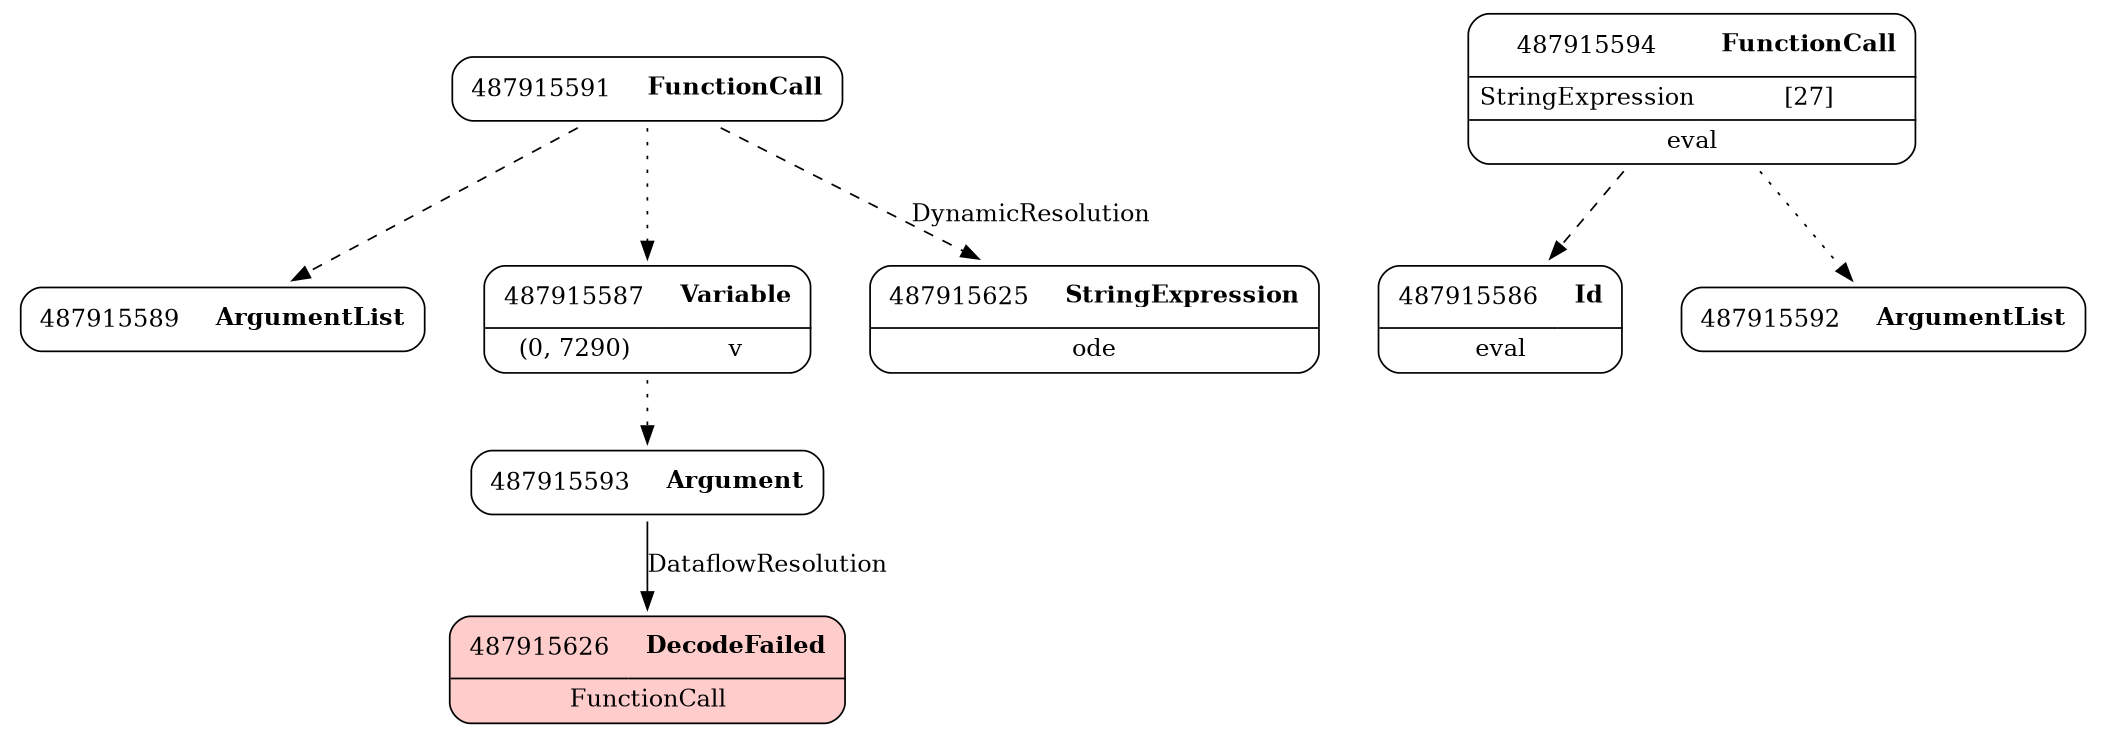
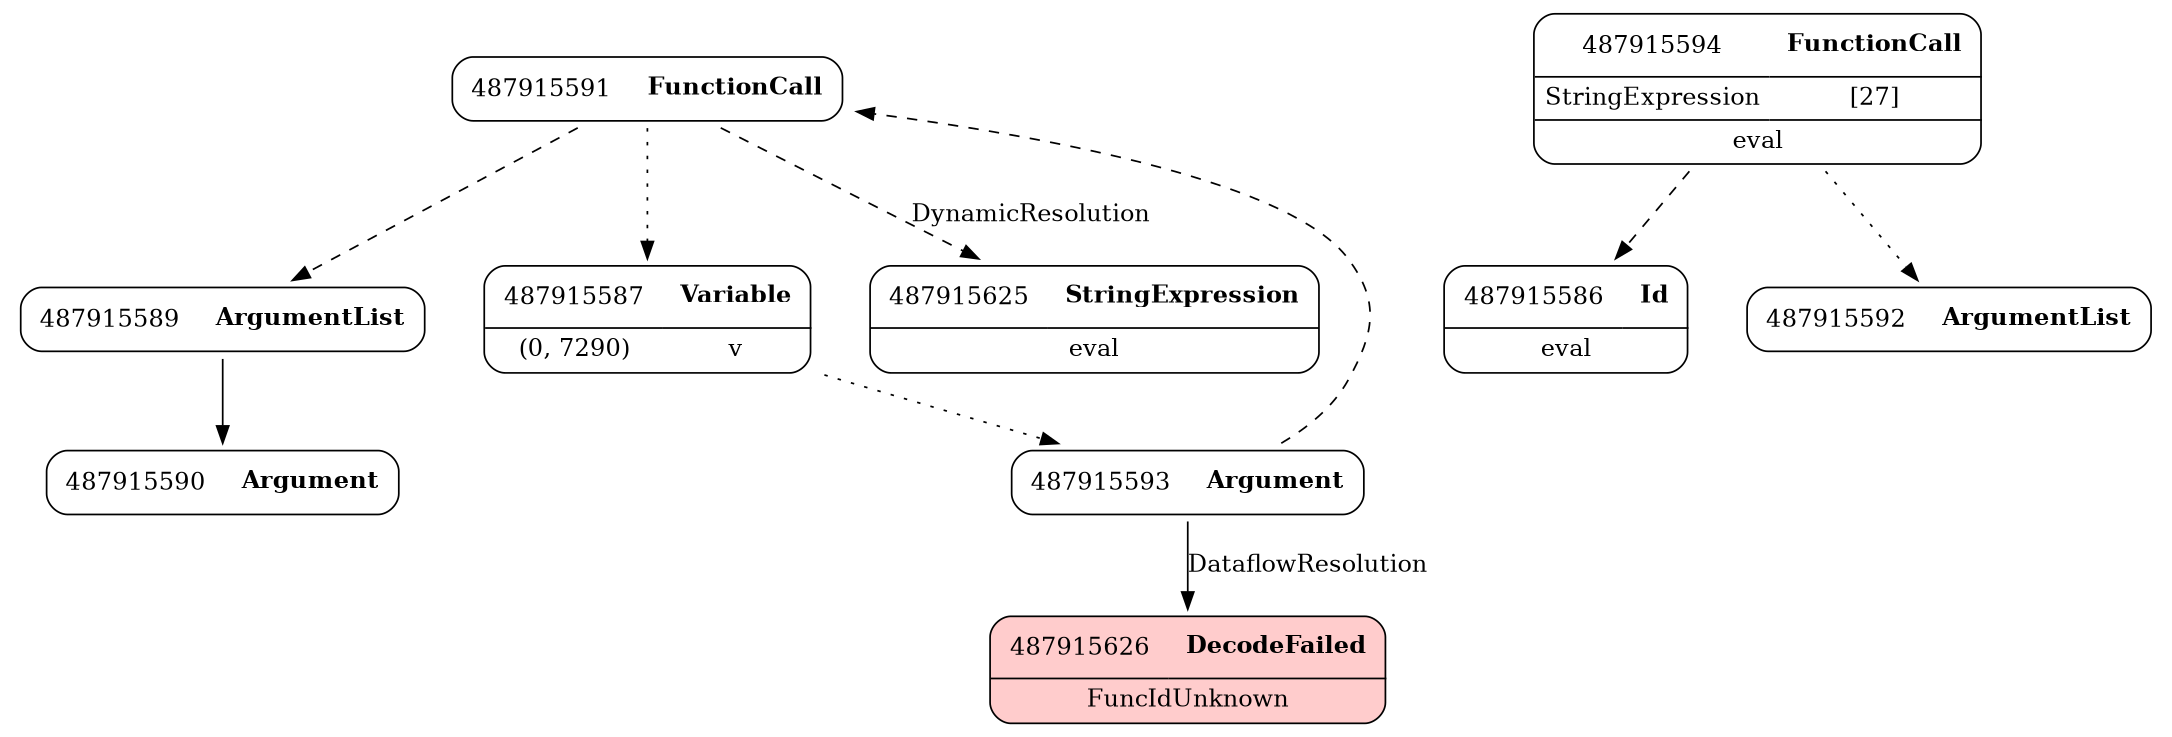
edge "487915593" -> "487915591": added
node "487915625": text "ode" -> "eval"
node "487915590": added
node "487915626": text "FunctionCall" -> "FuncIdUnknown"
